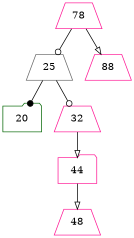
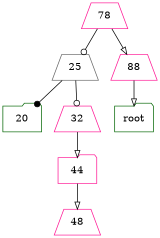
node "root": added
